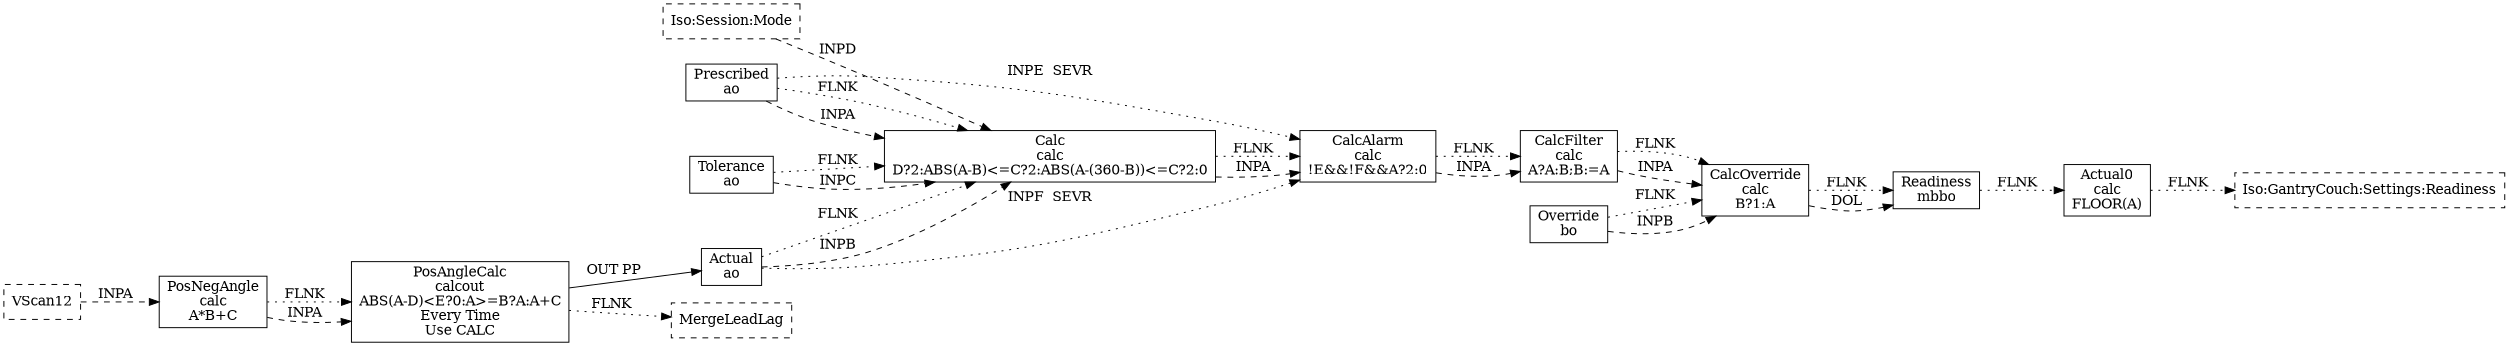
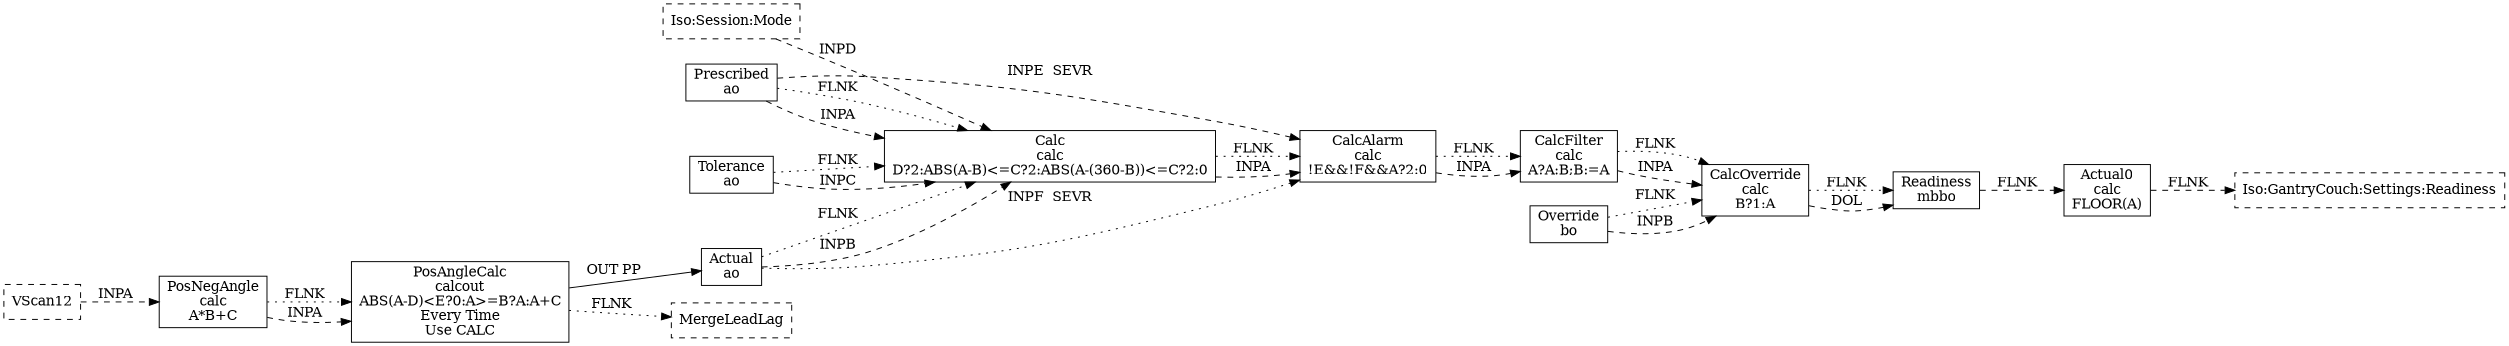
edge "Prescribed ao" -> "CalcAlarm calc !E&&!F&&A?2:0": style dotted -> dashed
edge "Readiness mbbo" -> "Actual0 calc FLOOR(A)": style dotted -> dashed
edge "Actual0 calc FLOOR(A)" -> "Iso:GantryCouch:Settings:Readiness": style dotted -> dashed
